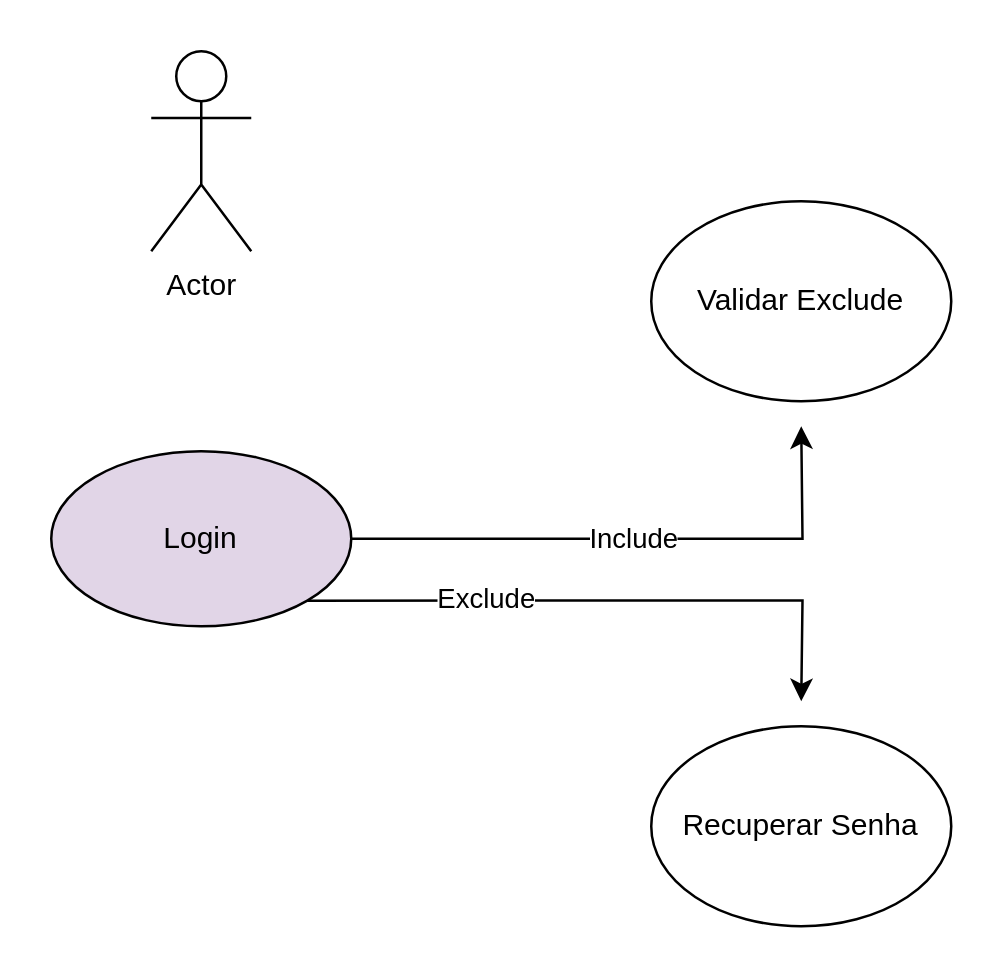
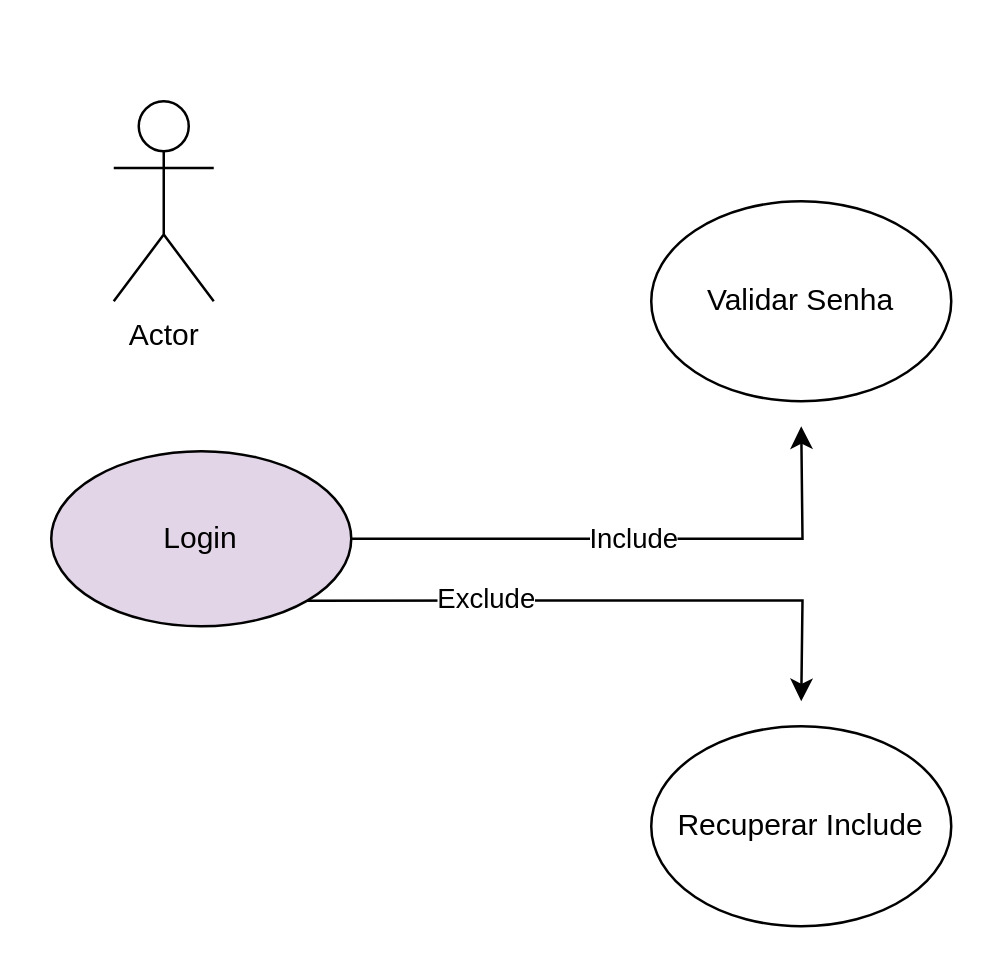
node "Actor": moved (201, 151) -> (164, 201)
node "Validar Exclude": label "Validar Exclude" -> "Validar Senha"
node "Recuperar Senha": label "Recuperar Senha" -> "Recuperar Include"
